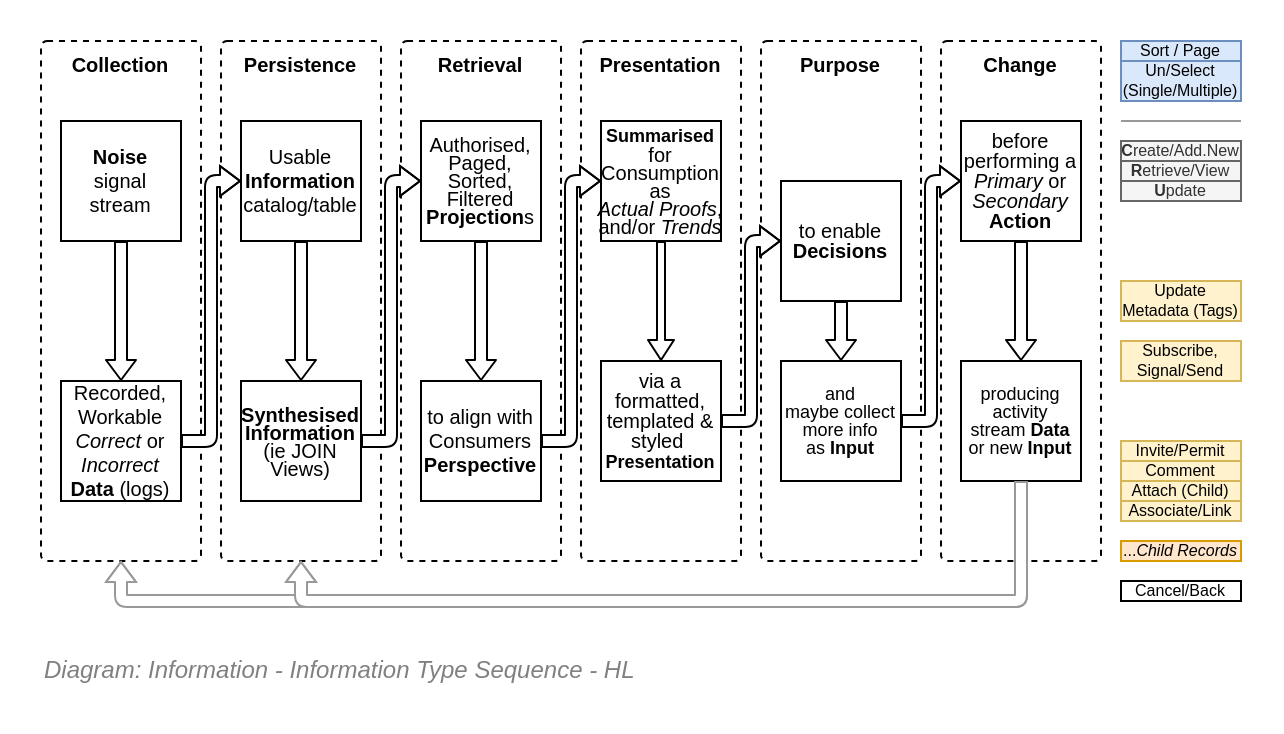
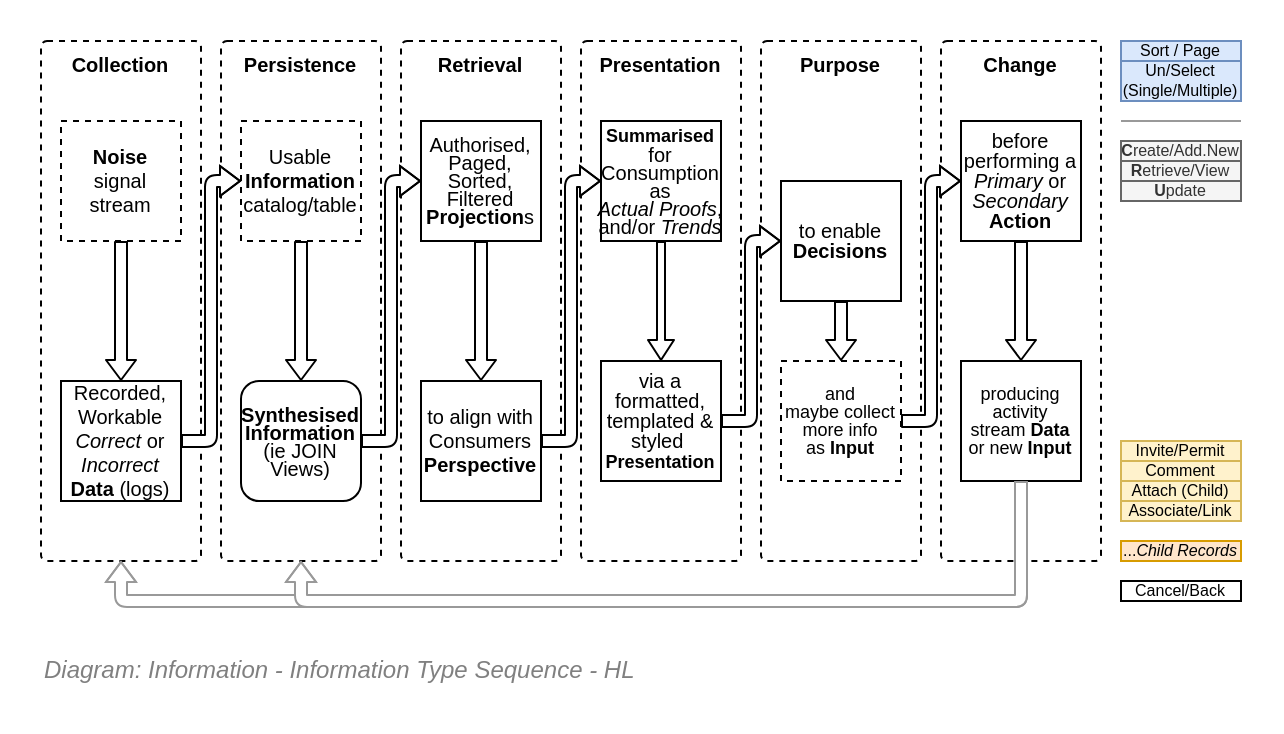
node "Noise signal stream": style solid -> dashed
node "Usable Information catalog/table": style solid -> dashed
node "Update Metadata (Tags)": removed
node "Subscribe, Signal/Send": removed
node "and maybe collect more info as Input": style solid -> dashed
node "Synthesised Information (ie JOIN Views)": shape rectangle -> rounded rectangle
